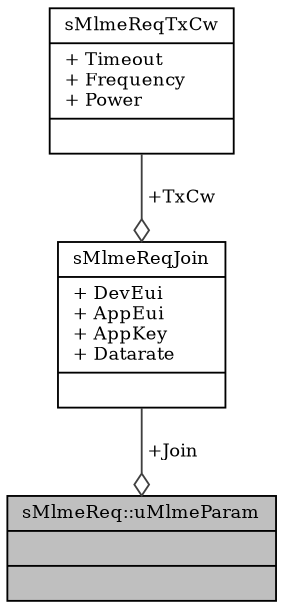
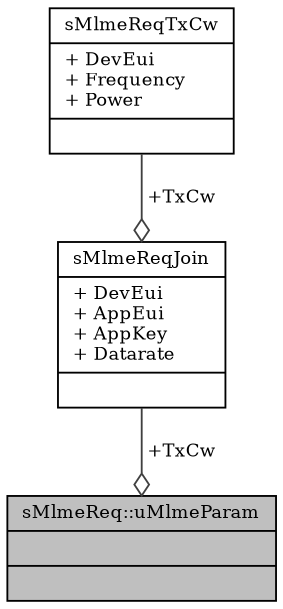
node "sMlmeReqTxCw": text "+ Timeout" -> "+ DevEui"
edge "sMlmeReqJoin" -> "sMlmeReq::uMlmeParam": label " +Join" -> " +TxCw"
